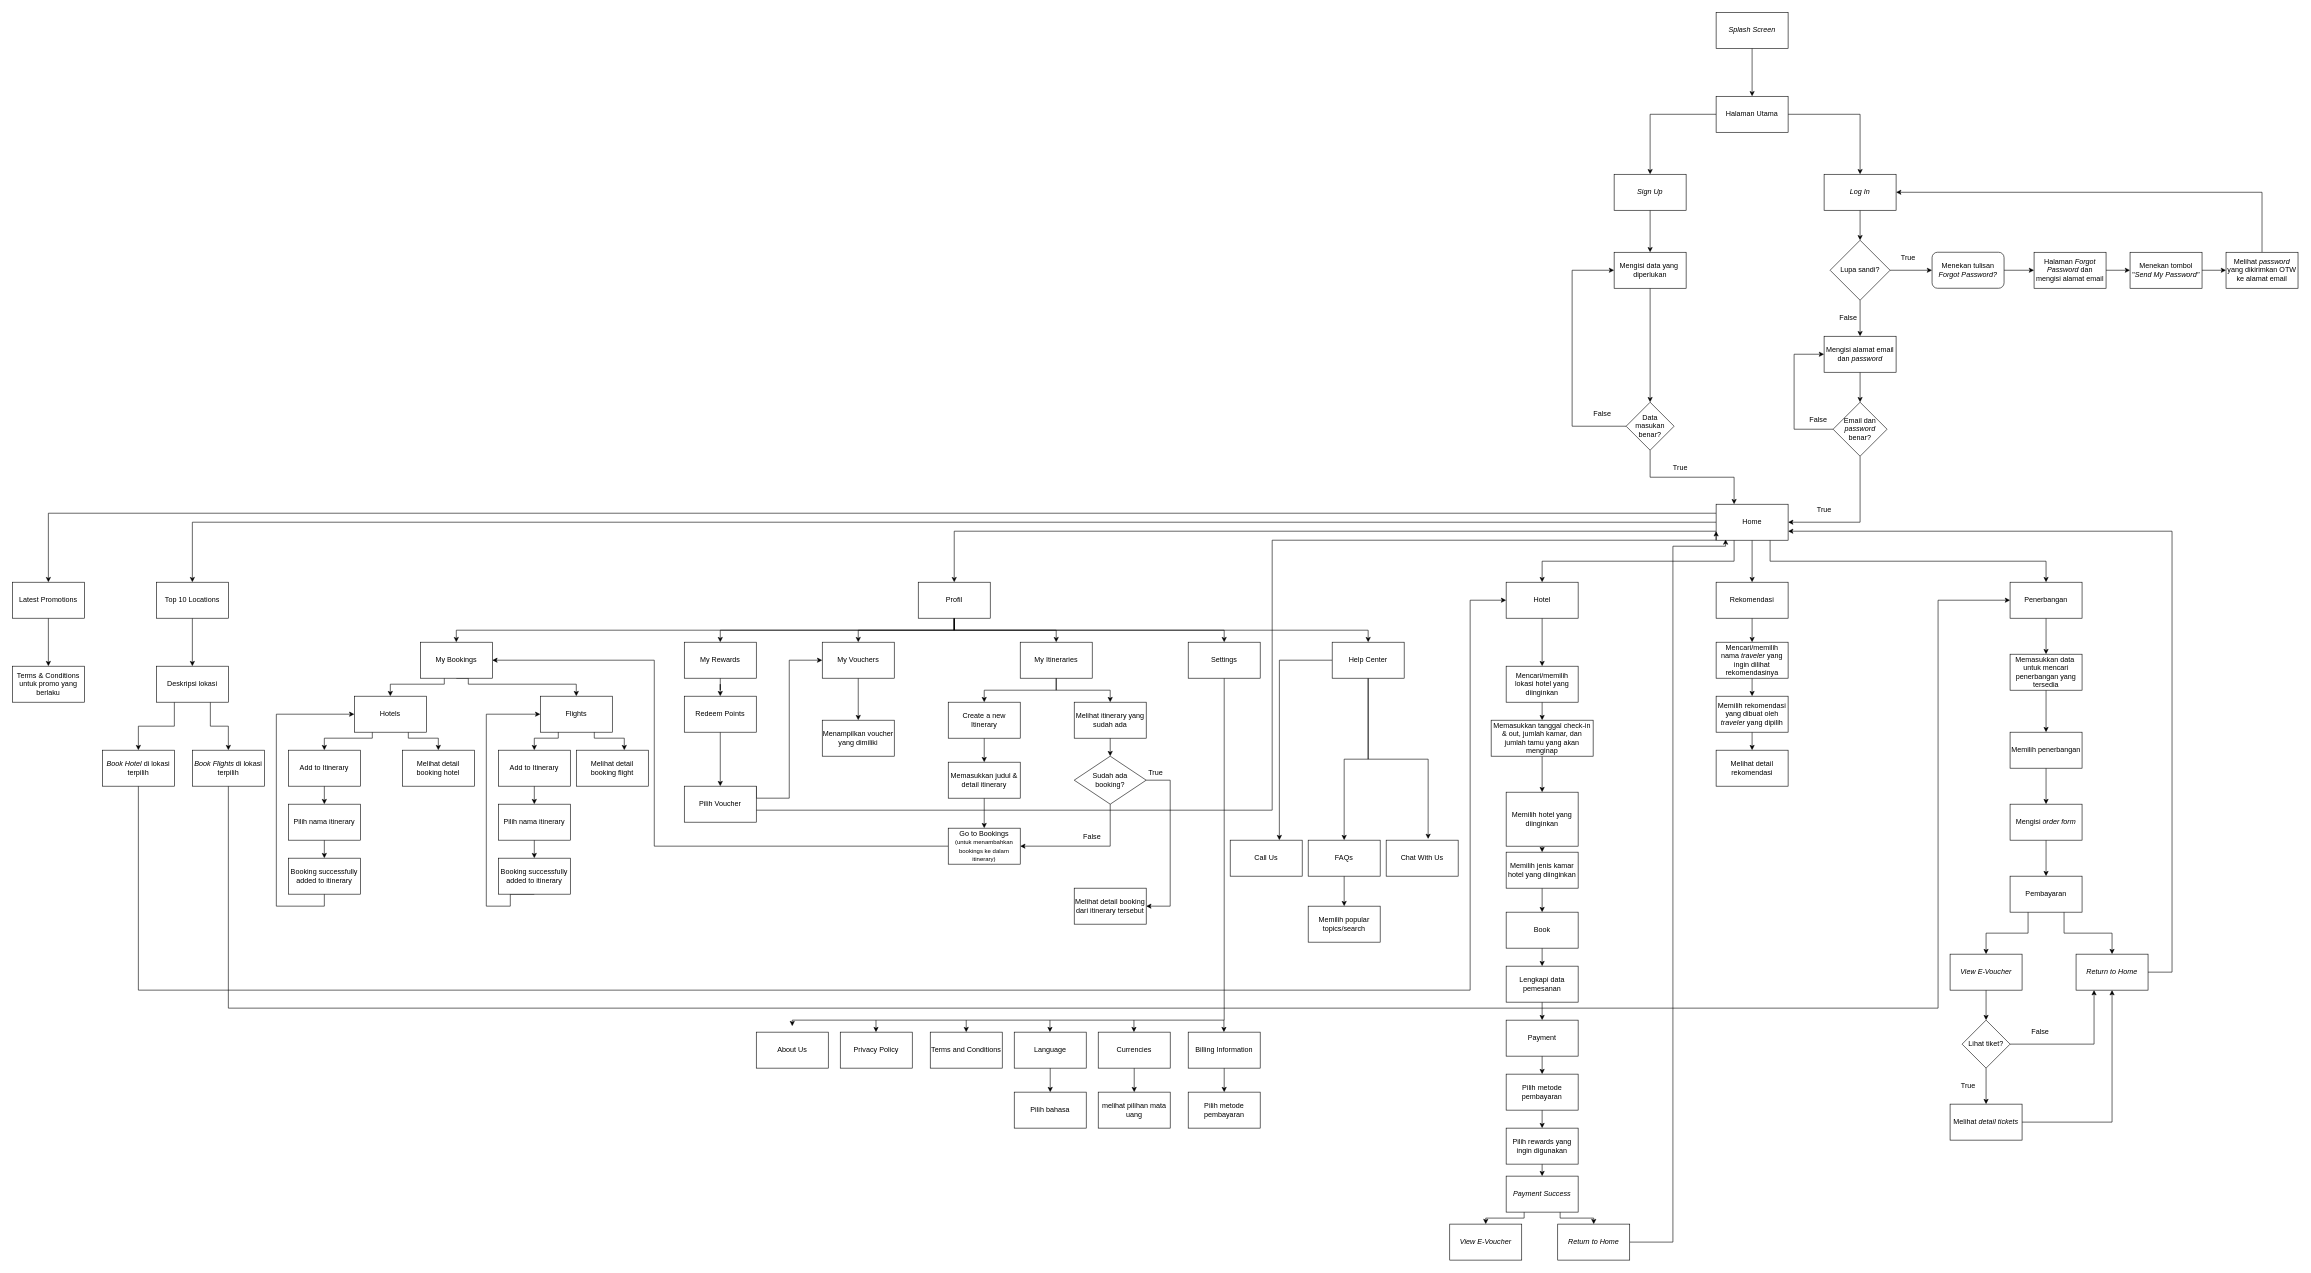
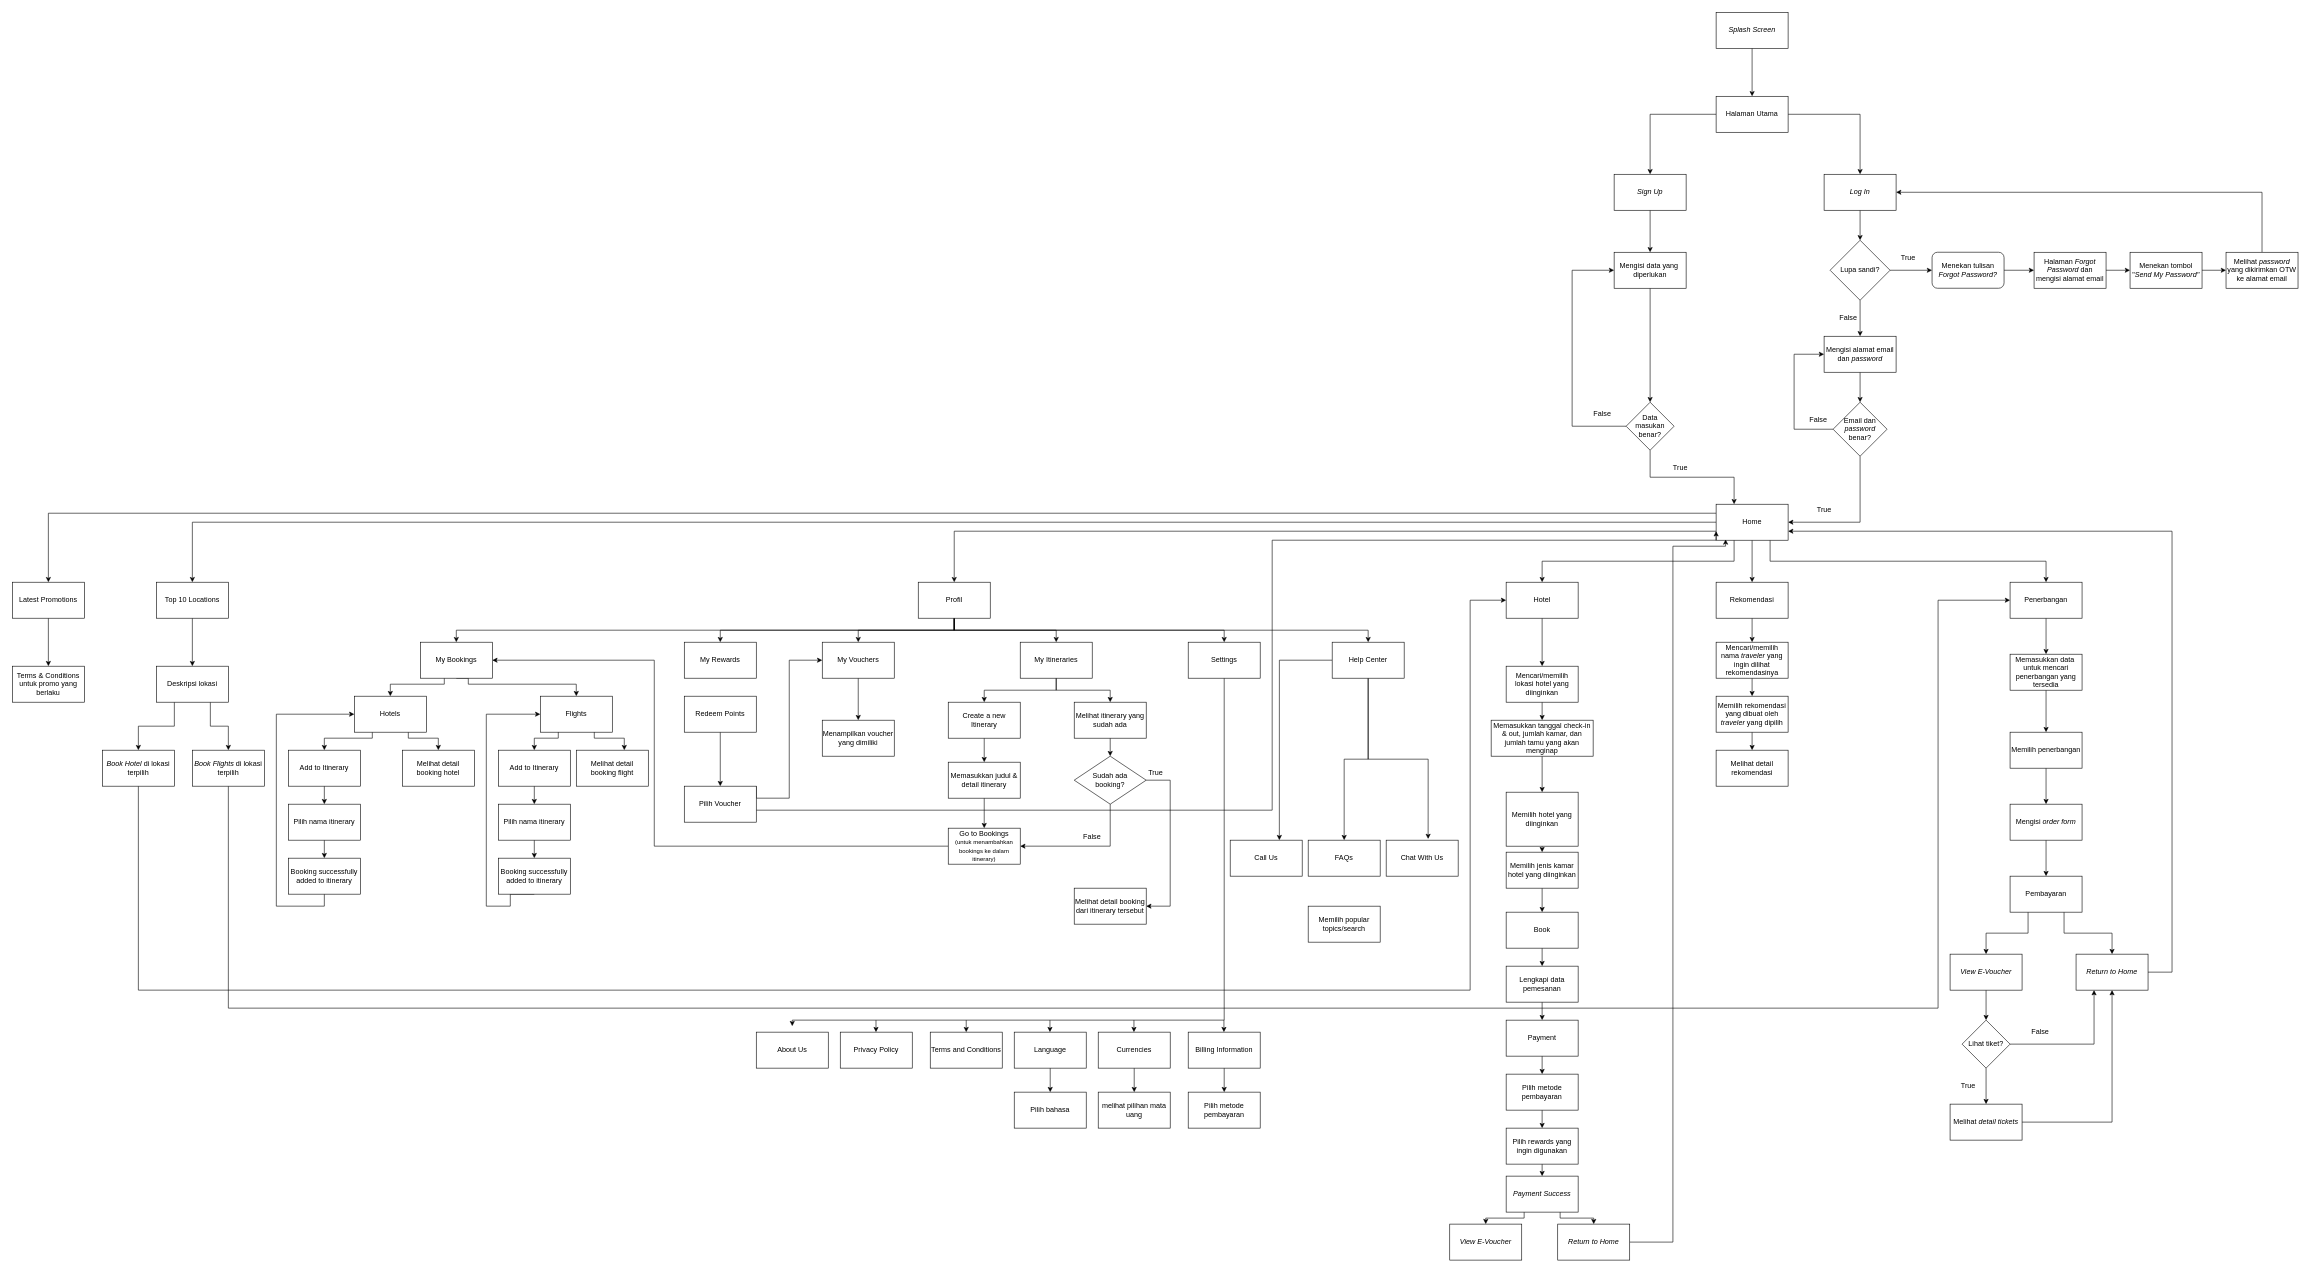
edge "My Rewards" -> "Redeem Points": removed
edge "FAQs" -> "Memilih popular topics/search": removed
